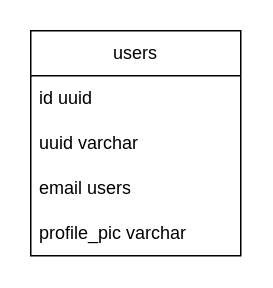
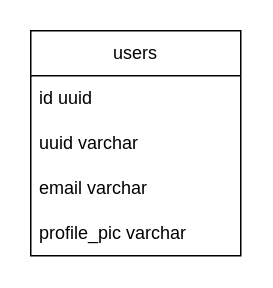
node "email users": label "email users" -> "email varchar"
